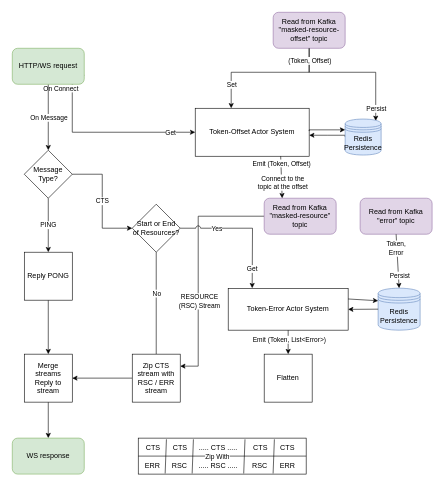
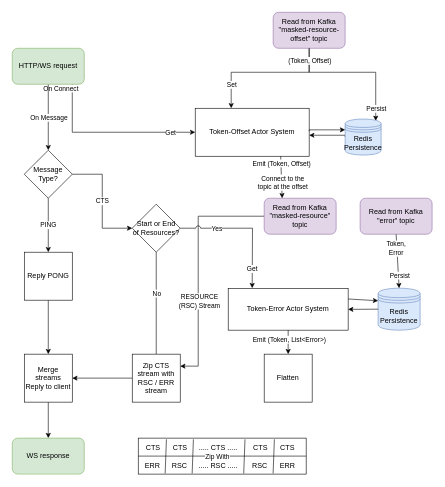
node "Merge streams Reply to stream": label "Merge streams Reply to stream" -> "Merge streams Reply to client"
